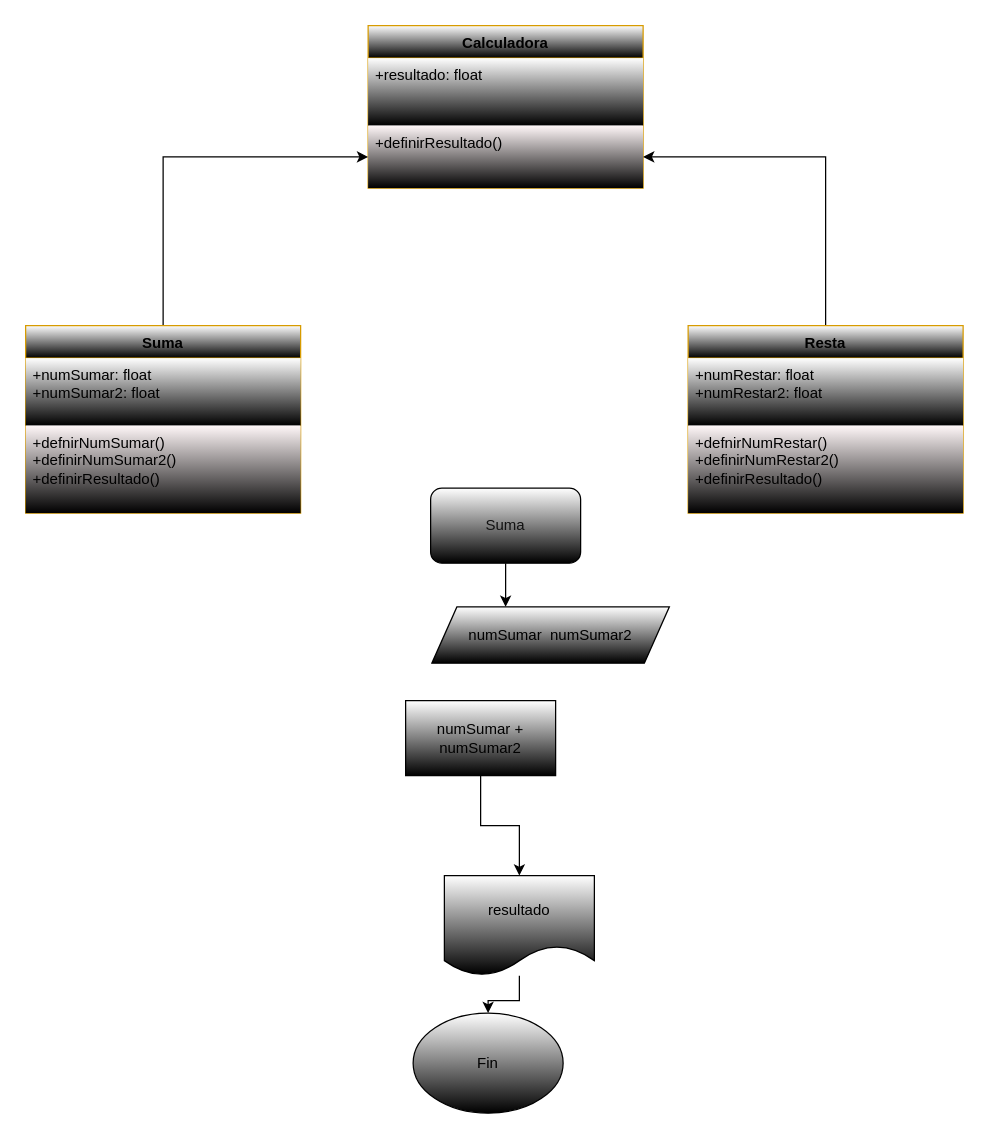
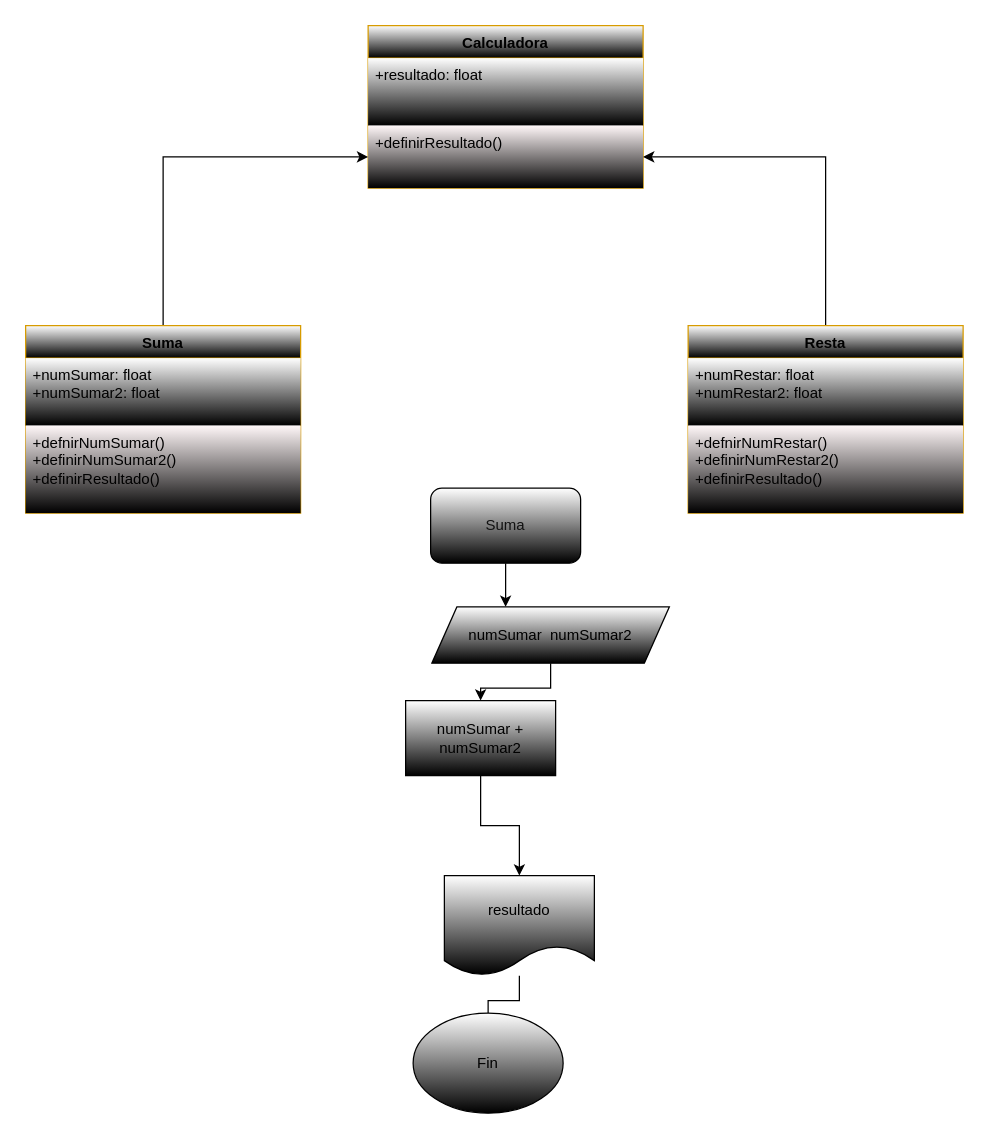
edge "numSumar numSumar2" -> "numSumar + numSumar2": added
edge "resultado" -> "Fin": arrowhead classic -> none
